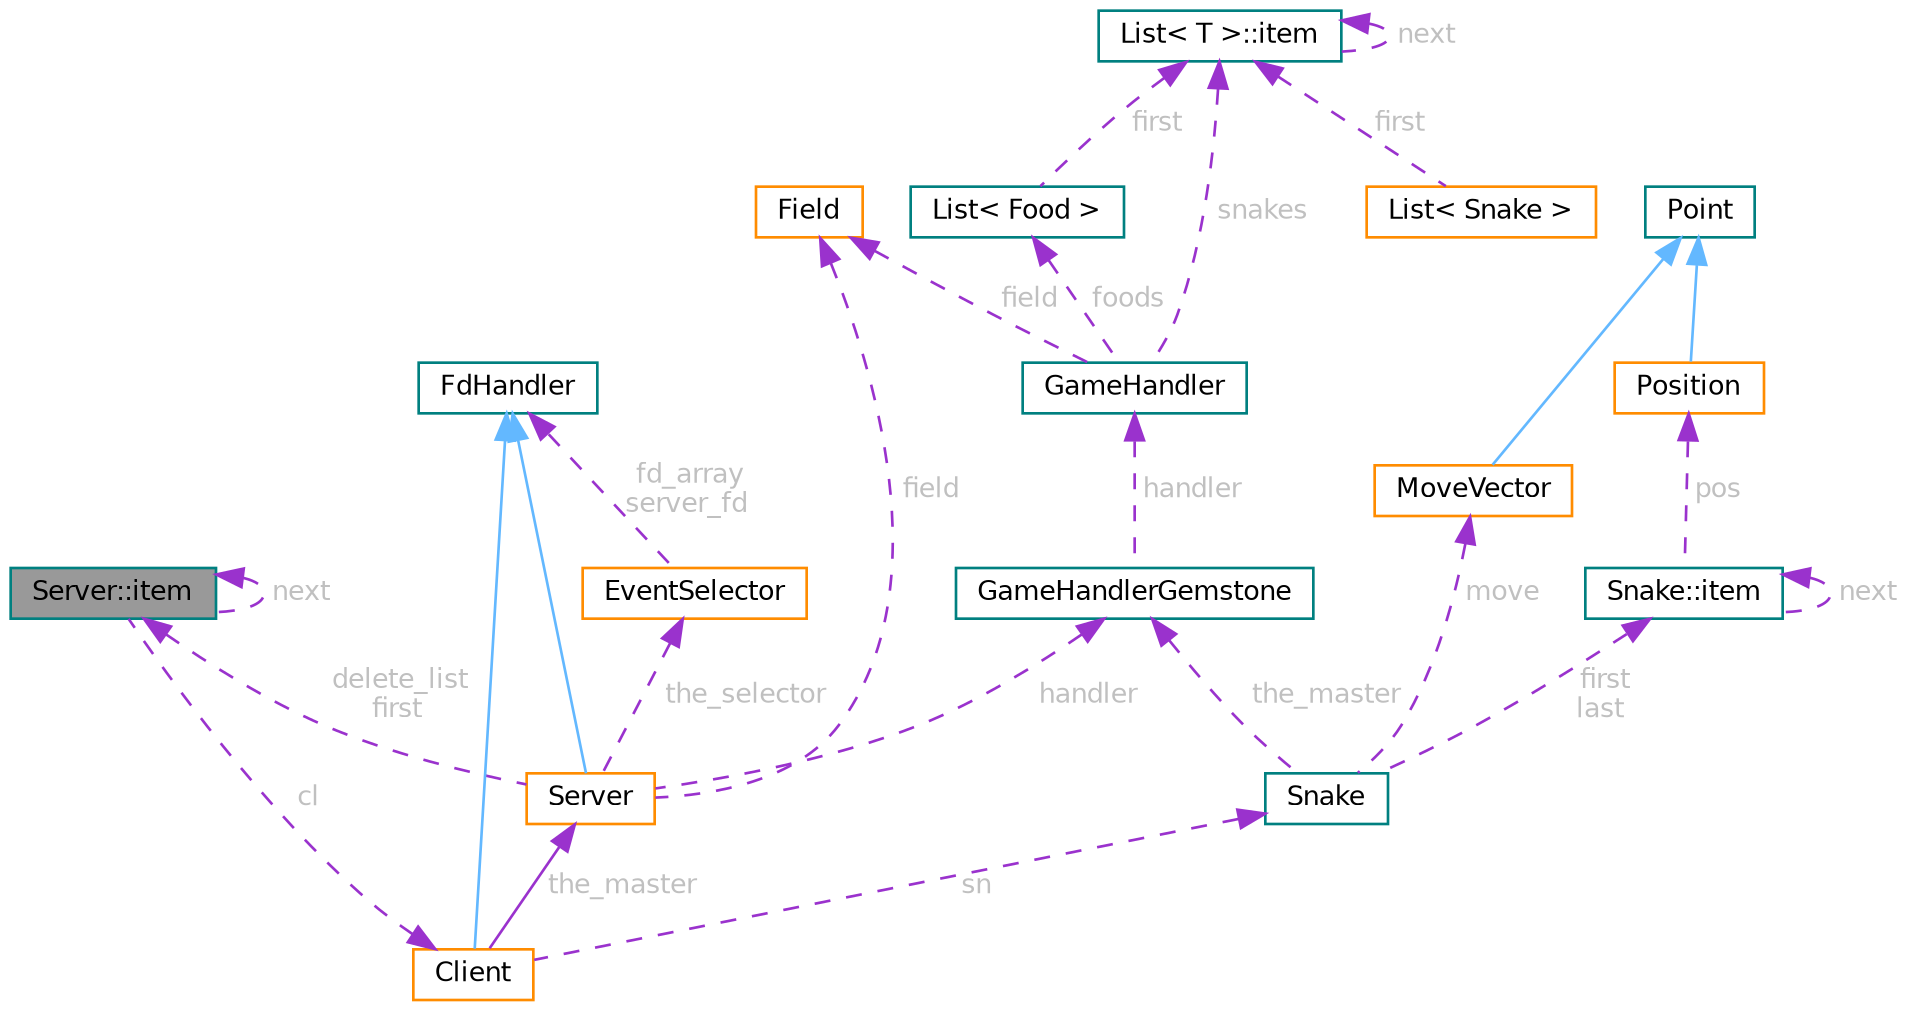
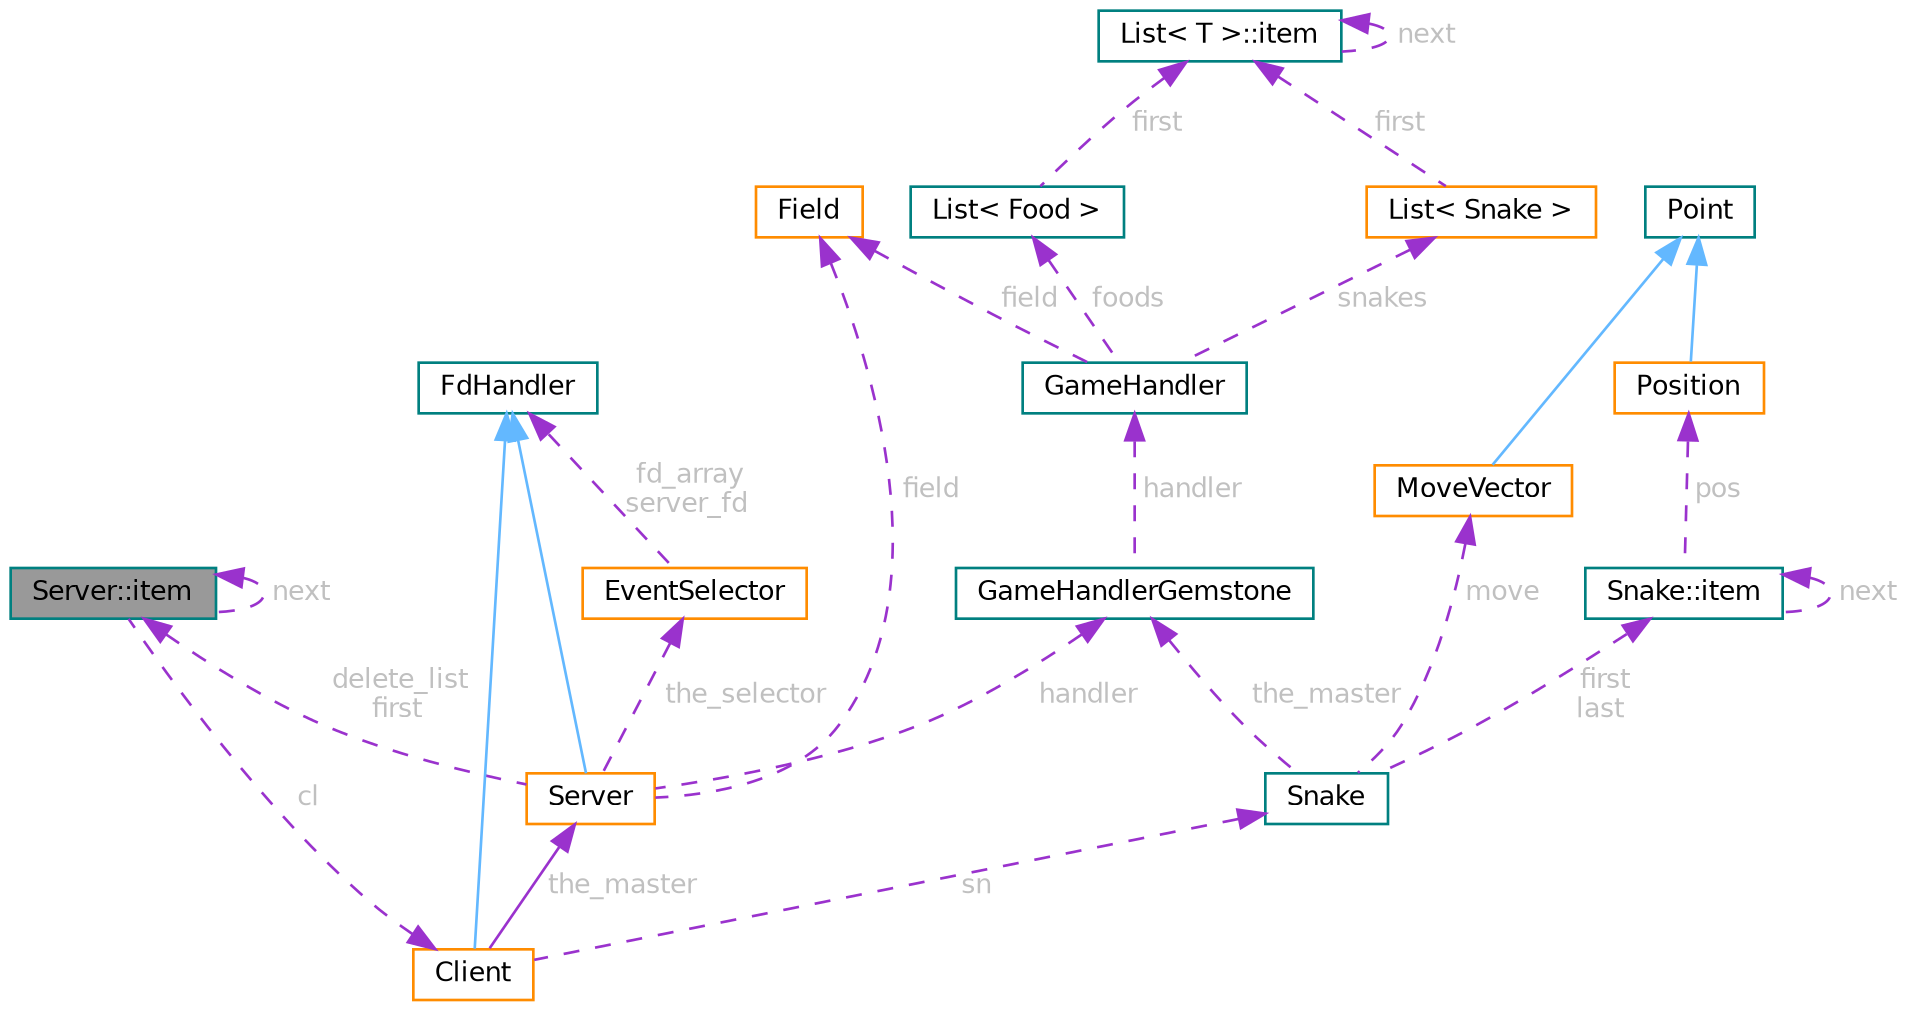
edge "GameHandler" -> "List< T >::item": now "GameHandler" -> "List< Snake >"
